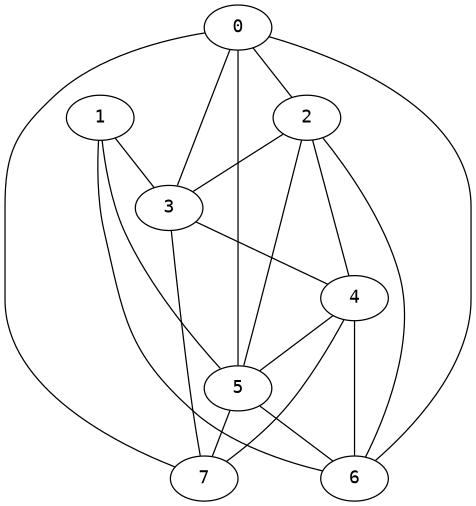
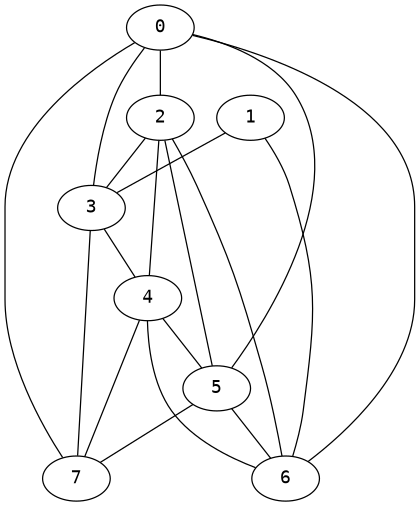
edge "1" -- "5": removed
